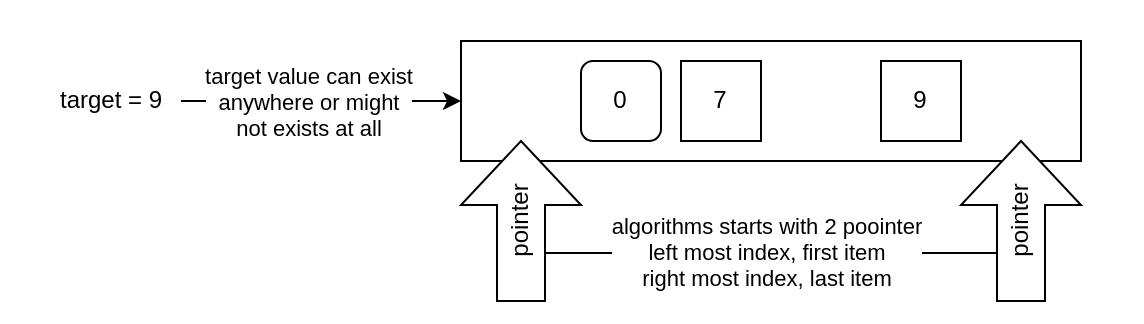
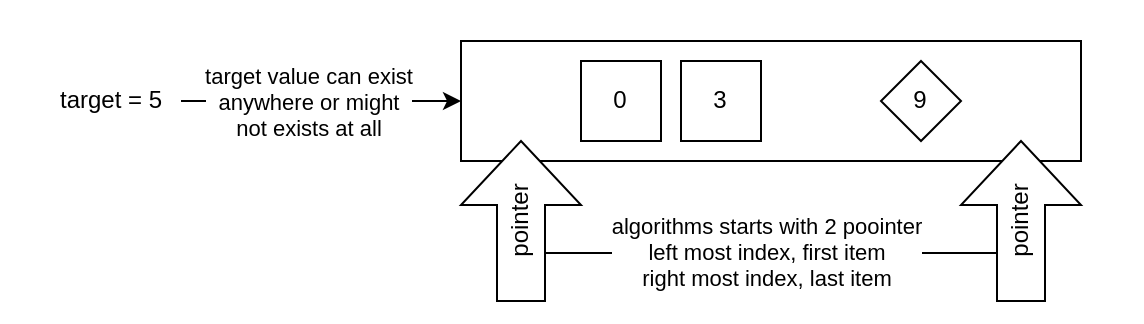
node "target = 9": label "target = 9" -> "target = 5"
node "0": shape rounded rectangle -> rectangle
node "7": label "7" -> "3"
node "9": shape rectangle -> diamond
